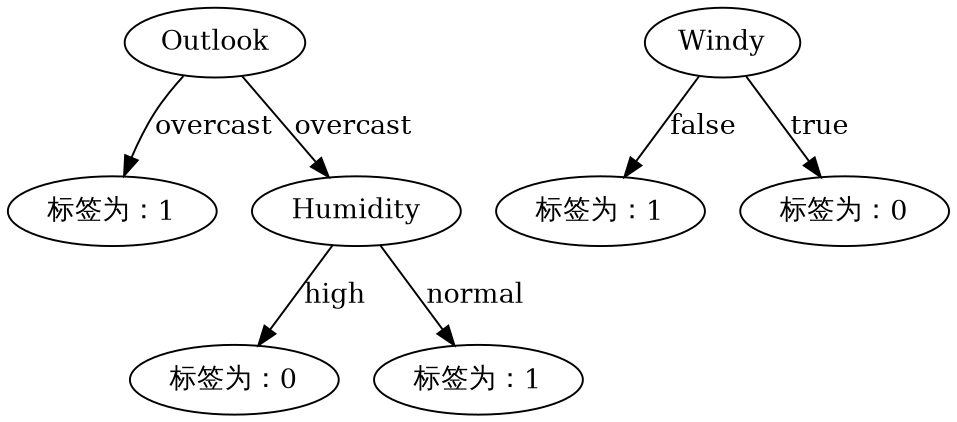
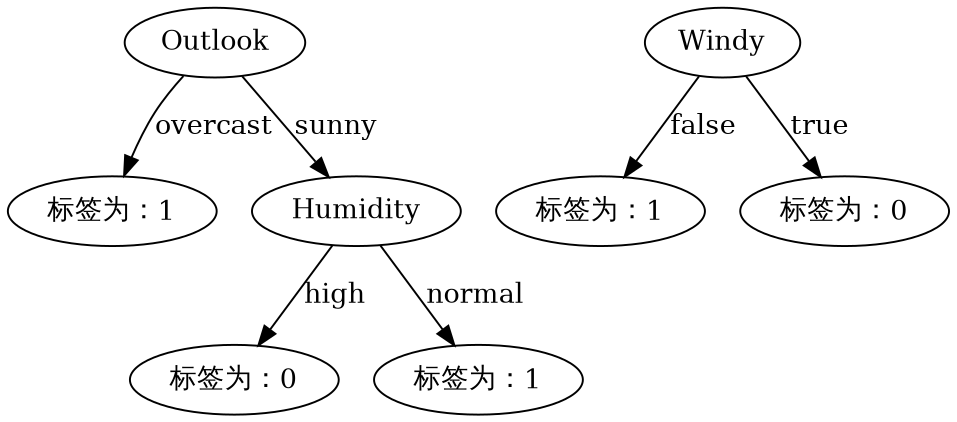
edge "Outlook" -> "Humidity": label "overcast" -> "sunny"
